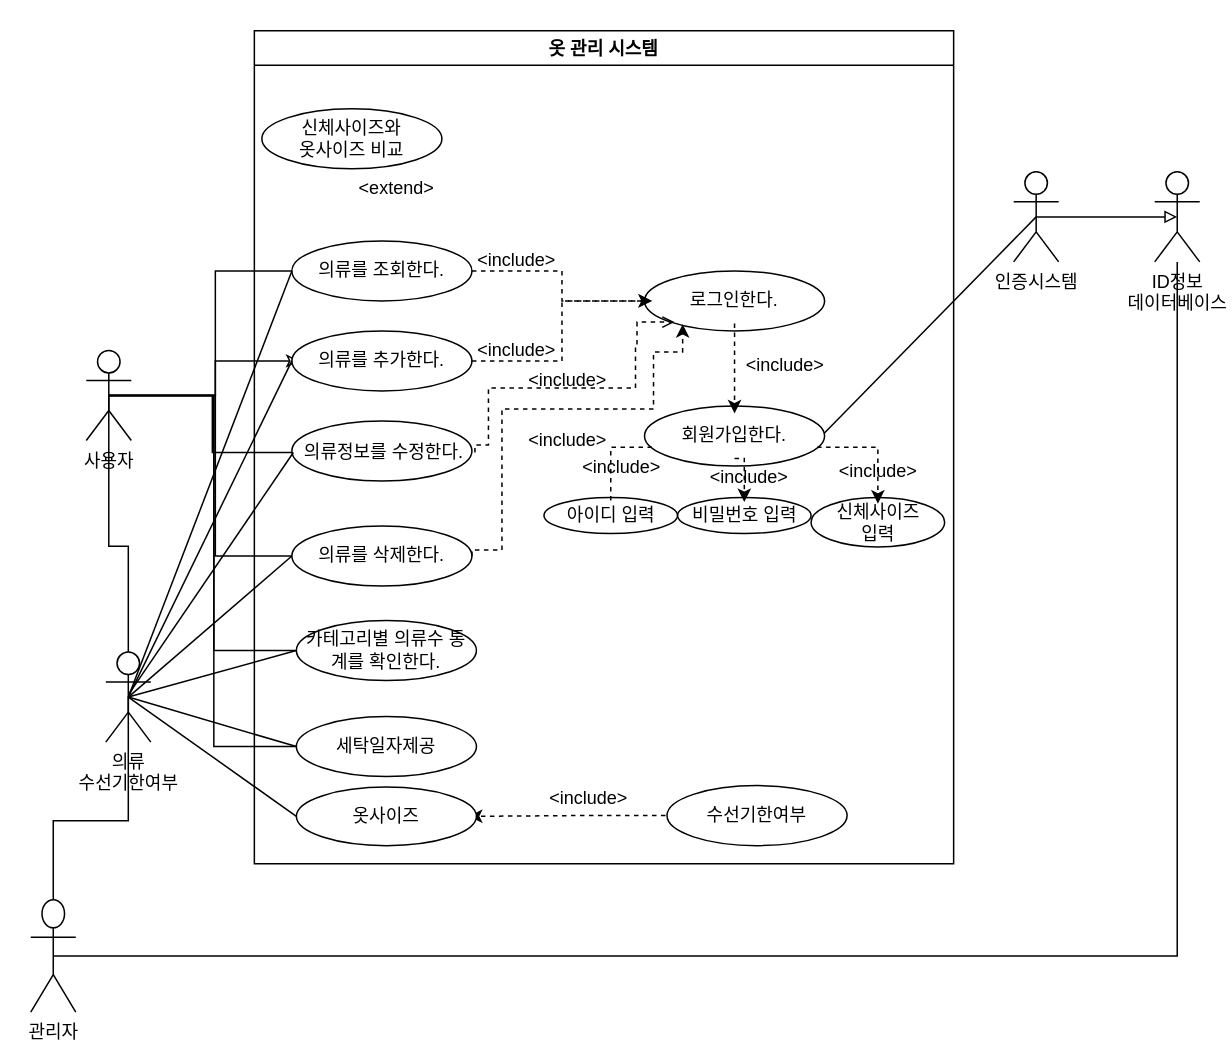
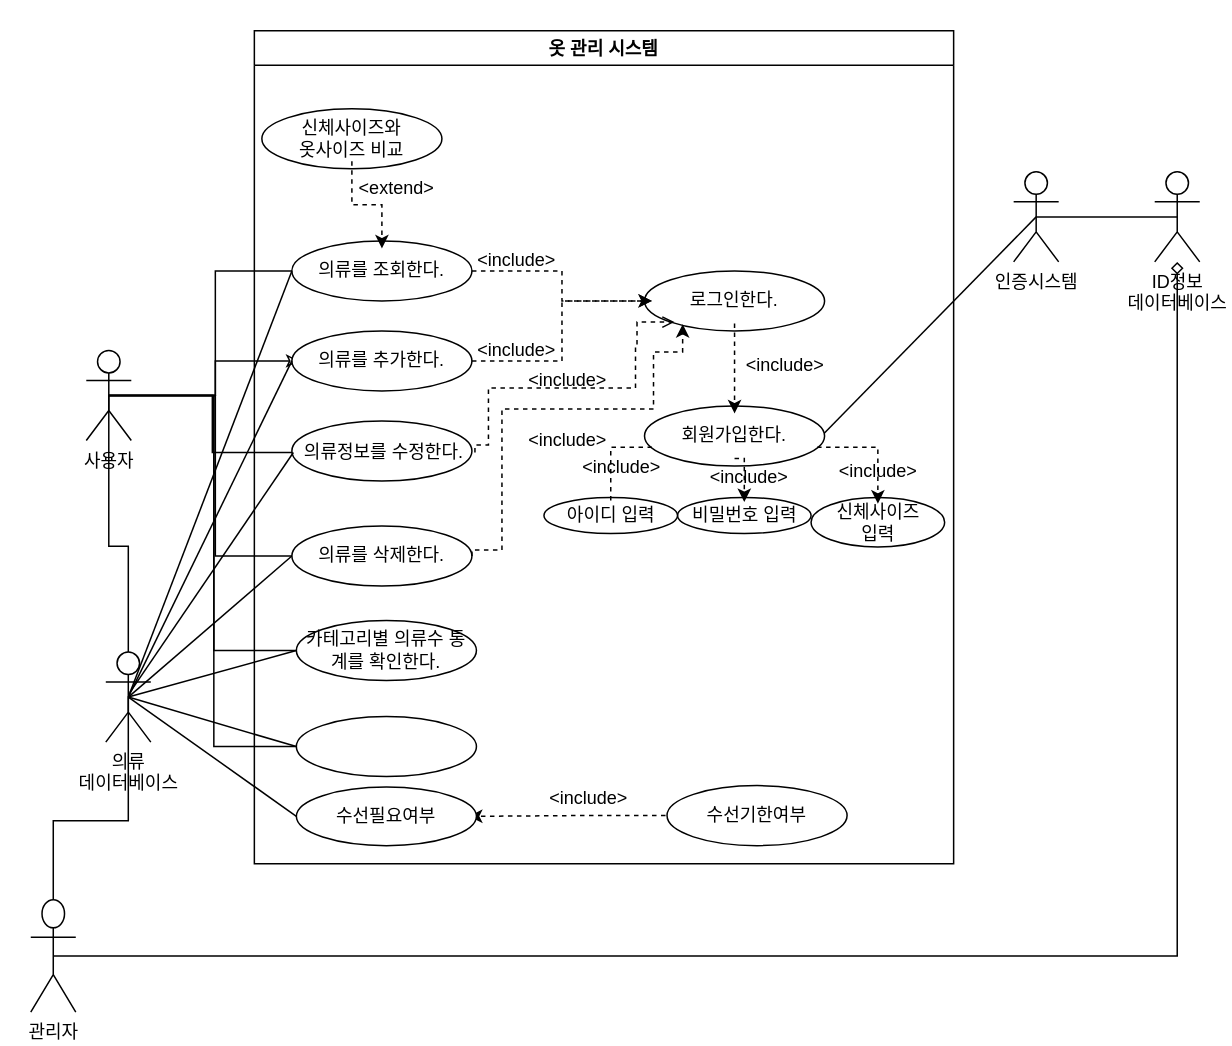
edge "신체사이즈와 옷사이즈 비교" -> "의류를 조회한다.": added
edge "인증시스템" -> "ID정보 데이터베이스": arrowhead block -> none
edge "ID정보 데이터베이스" -- "관리자": arrowhead none -> diamond
node "세탁일자제공": removed
node "의류 수선기한여부": label "의류 수선기한여부" -> "의류 데이터베이스"
node "옷사이즈": label "옷사이즈" -> "수선필요여부"
